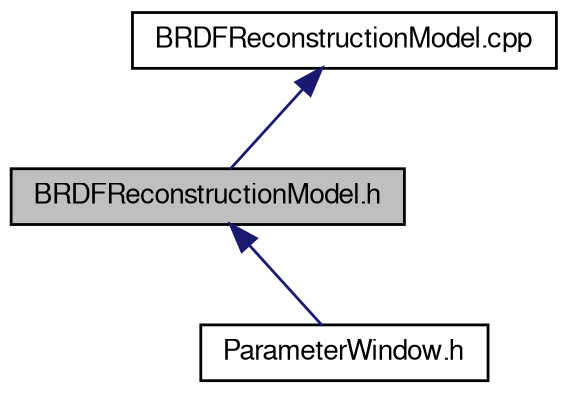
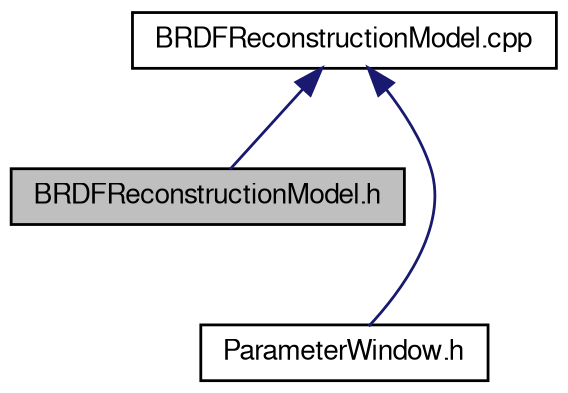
edge "ParameterWindow.h" -> "BRDFReconstructionModel.h": now "ParameterWindow.h" -> "BRDFReconstructionModel.cpp"
